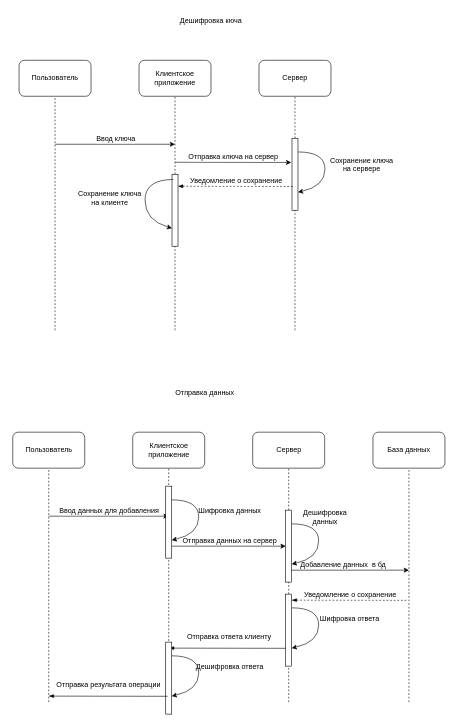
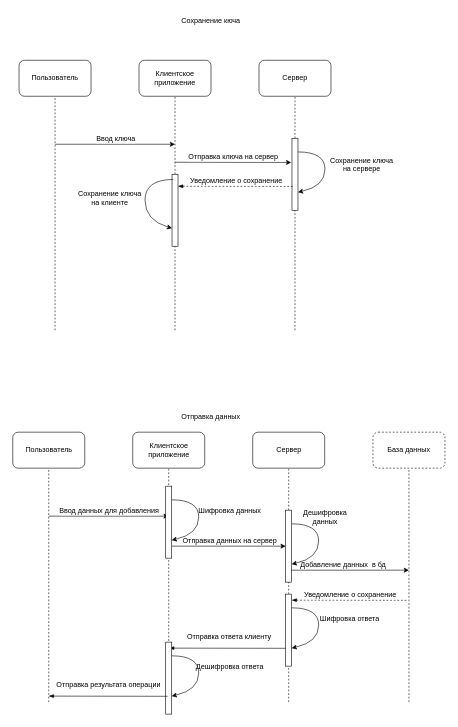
node "Дешифровка кюча": label "Дешифровка кюча" -> "Сохранение кюча"
node "Отправка данных": moved (205, 393) -> (211, 417)
node "База данных": style solid -> dashed
